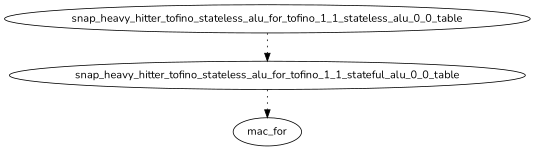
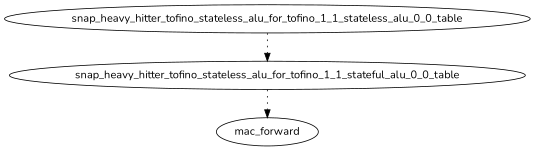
node "mac_for": label "mac_for" -> "mac_forward"
